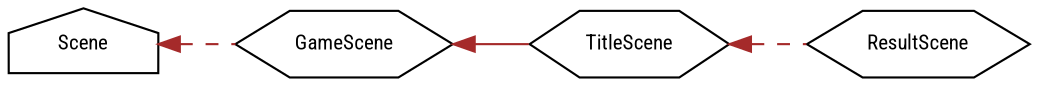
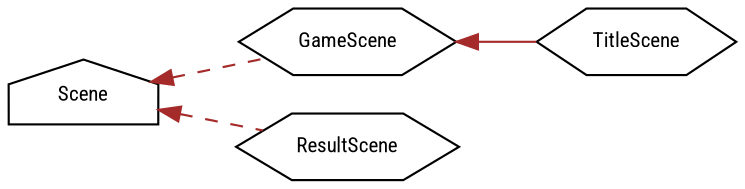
edge "ResultScene" -> "TitleScene": now "ResultScene" -> "Scene"
